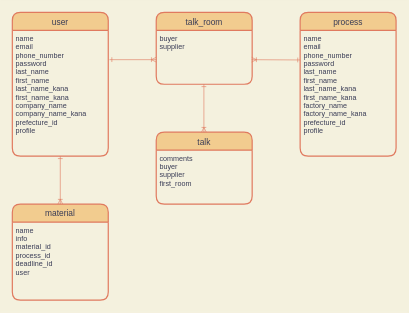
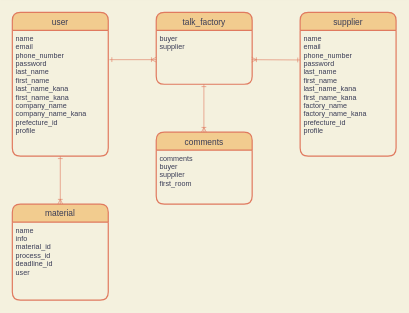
node "talk_room": label "talk_room" -> "talk_factory"
node "process": label "process" -> "supplier"
node "talk": label "talk" -> "comments"
